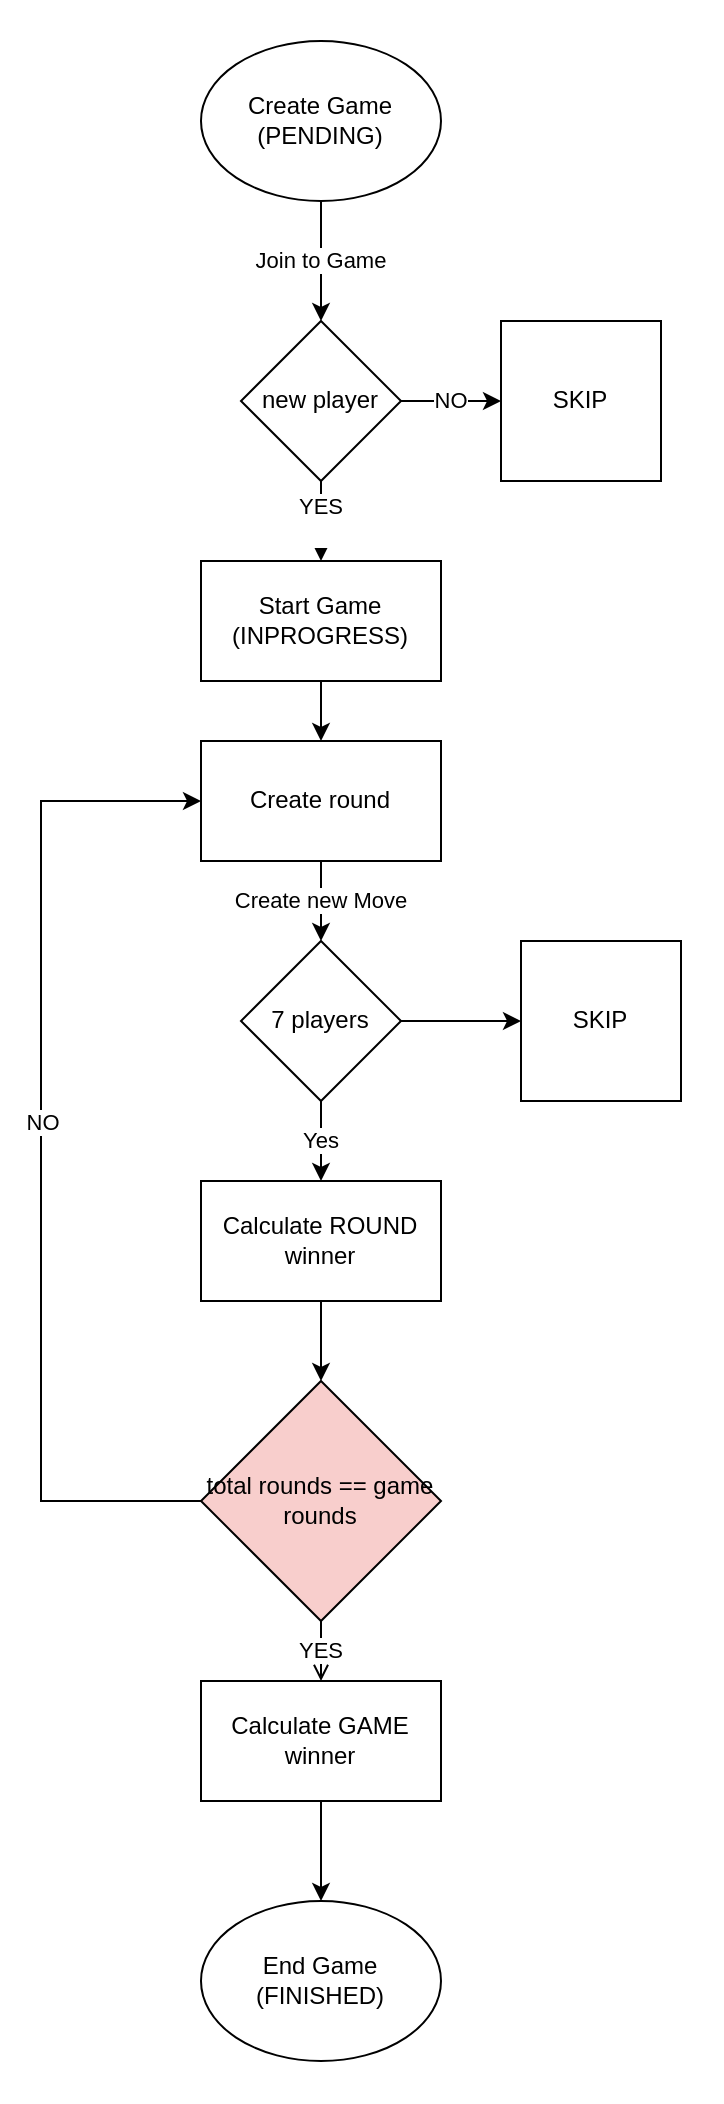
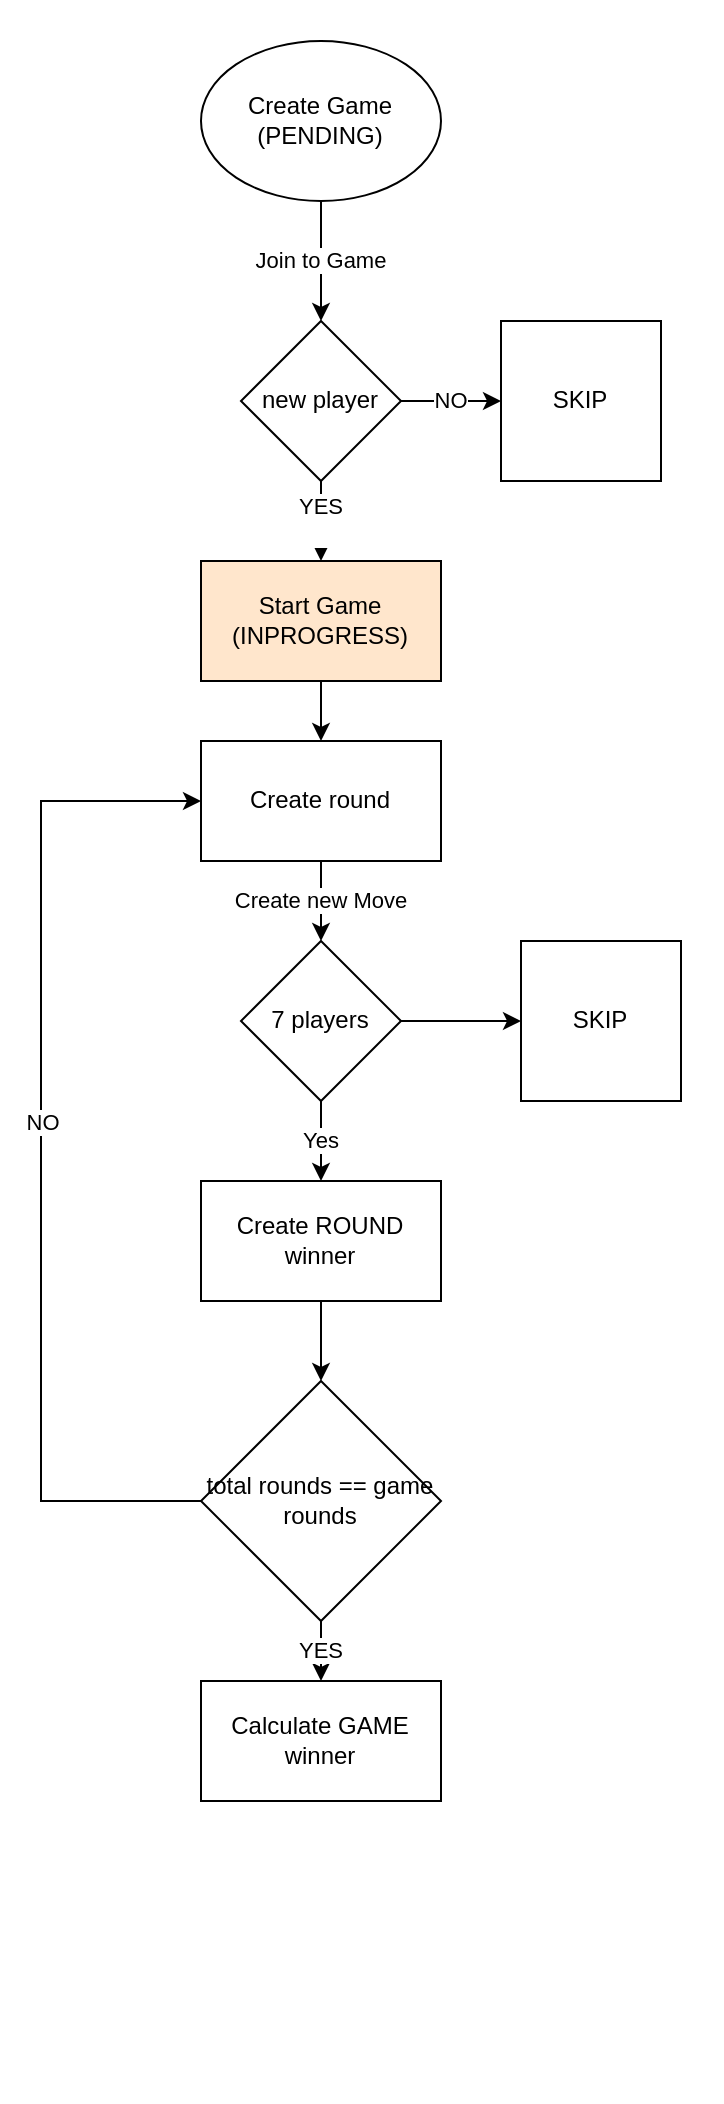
node "Start Game (INPROGRESS)": fillcolor #ffffff -> #ffe6cc
node "Calculate ROUND winner": label "Calculate ROUND winner" -> "Create ROUND winner"
node "total rounds == game rounds": fillcolor #f8cecc -> #ffffff
edge "total rounds == game rounds" -> "Calculate GAME winner": arrowhead open -> classic
edge "Calculate GAME winner" -> "End Game (FINISHED)": removed
node "End Game (FINISHED)": removed
